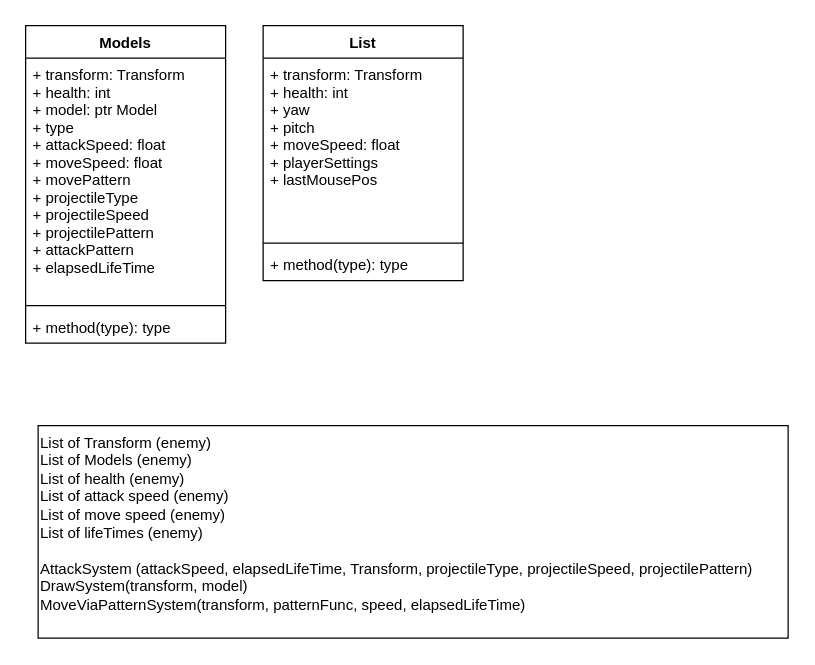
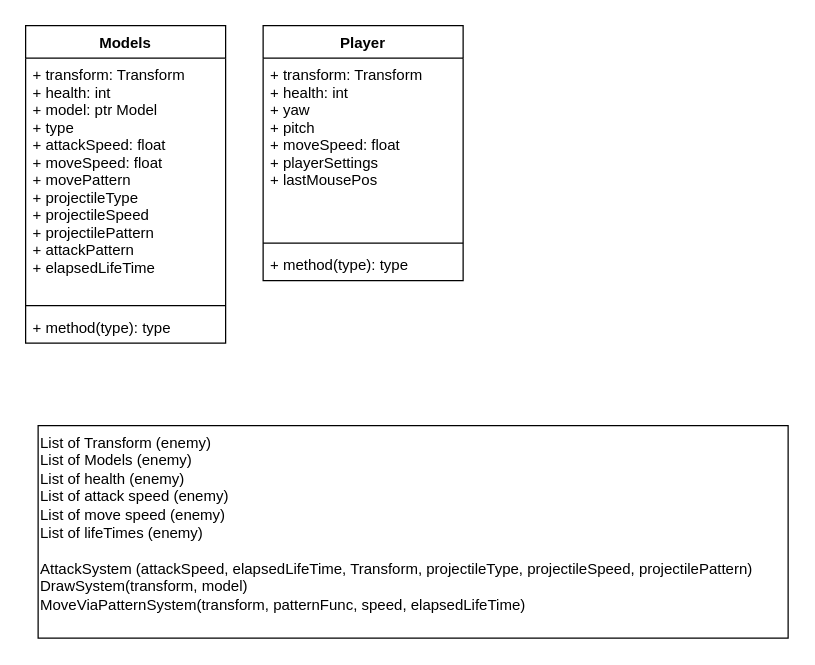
node "List": label "List" -> "Player"
